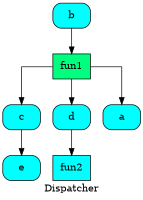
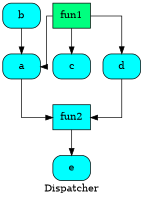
edge "b" -> "fun1": now "b" -> "a"
edge "a" -> "fun2": added
edge "c" -> "e": now "fun2" -> "e"
